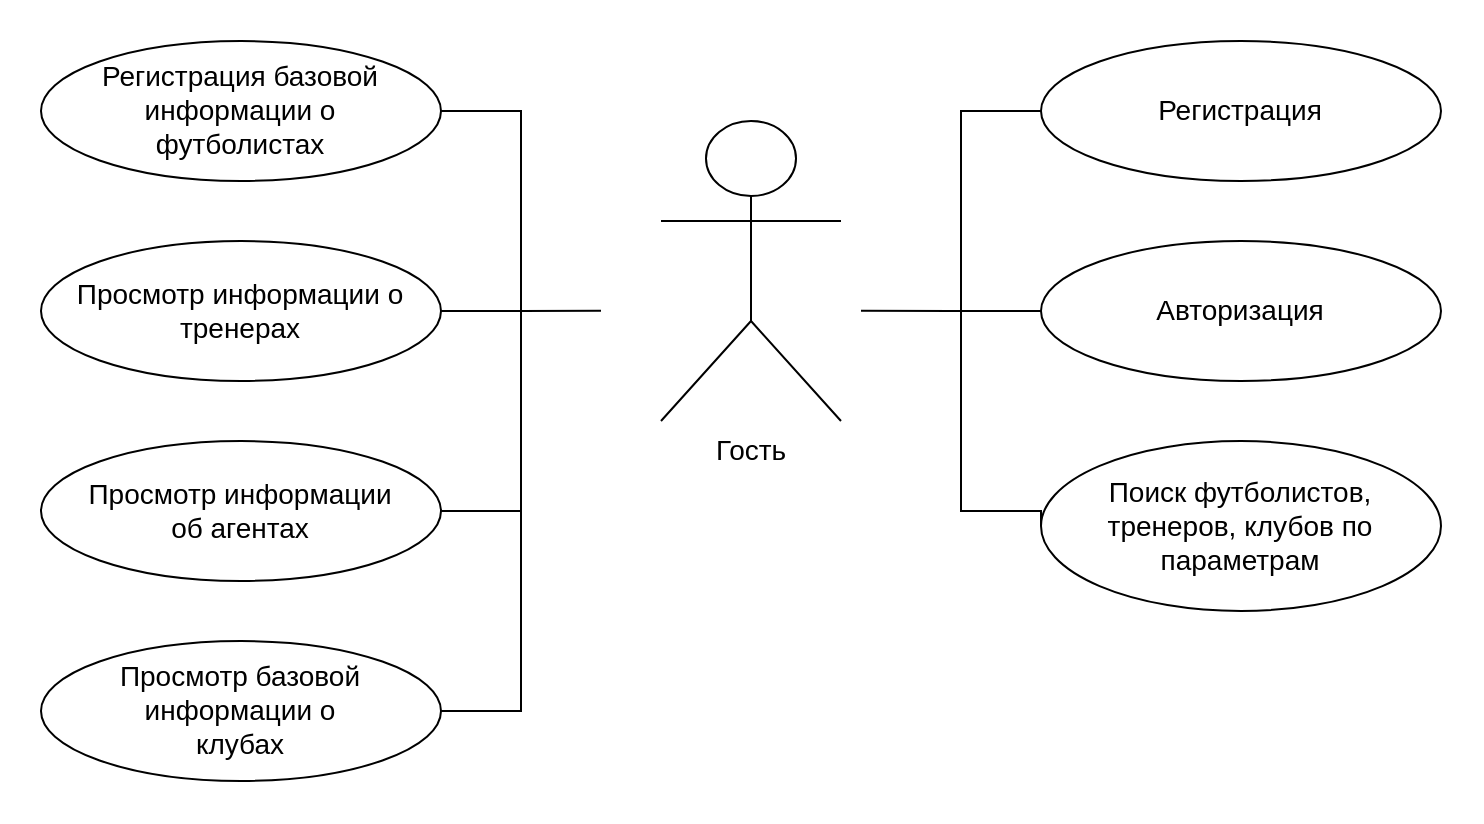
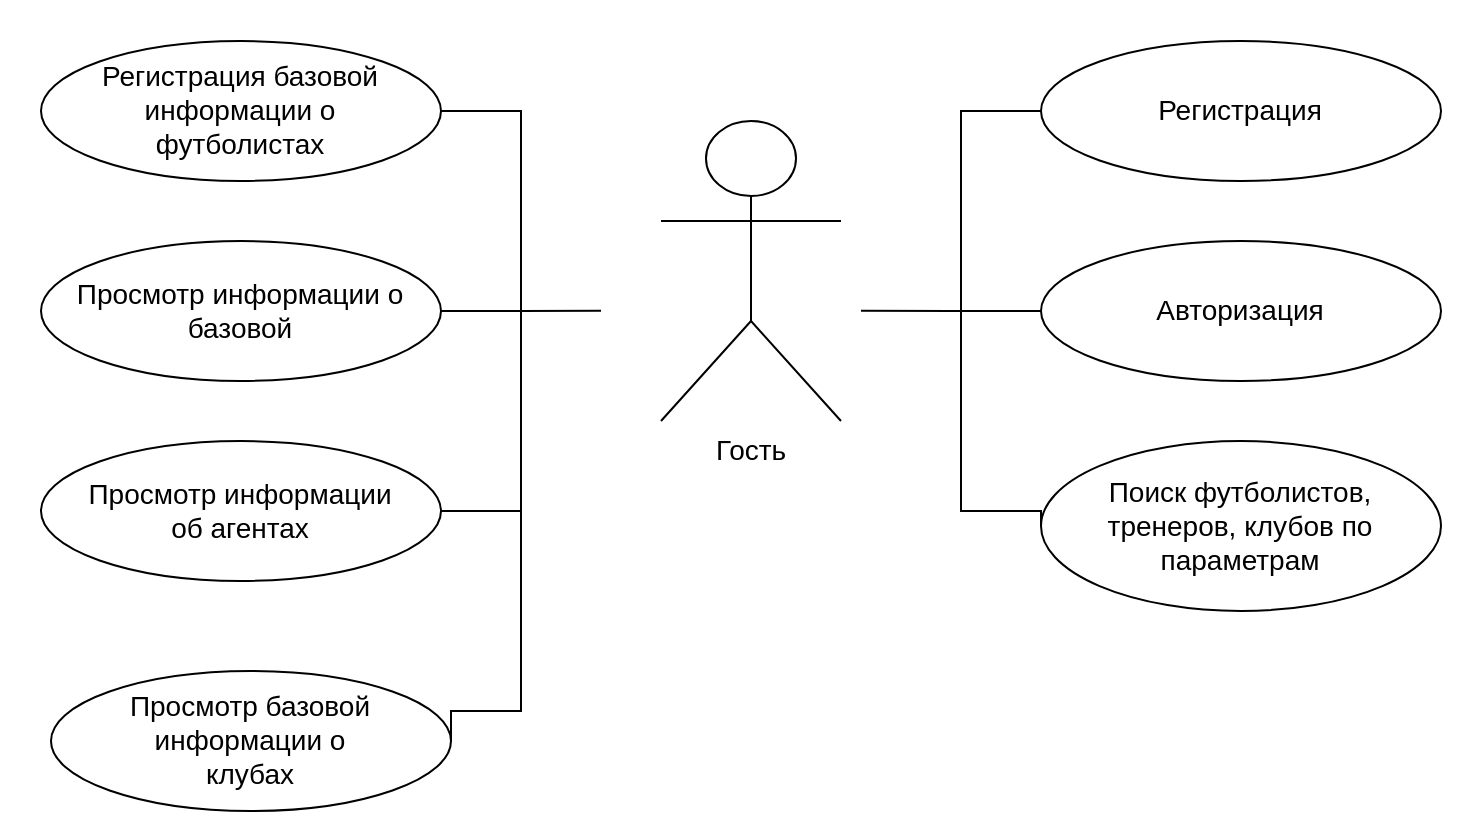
node "Просмотр информации о тренерах": label "Просмотр информации о тренерах" -> "Просмотр информации о базовой"
node "Просмотр базовой информации о клубах": moved (241, 711) -> (251, 741)
